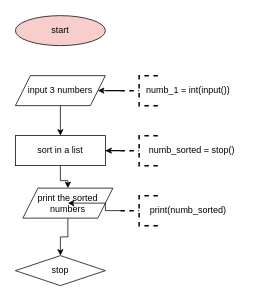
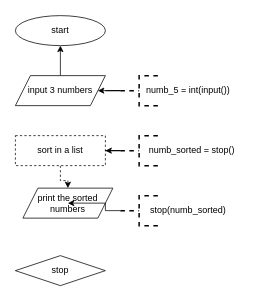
node "start": fillcolor #f8cecc -> #ffffff
node "numb_1 = int(input())": label "numb_1 = int(input())" -> "numb_5 = int(input())"
edge "input 3 numbers" -> "sort in a list": now "input 3 numbers" -> "start"
node "sort in a list": style solid -> dashed
edge "sort in a list" -> "print the sorted numbers": style solid -> dashed
node "print(numb_sorted)": label "print(numb_sorted)" -> "stop(numb_sorted)"
edge "print the sorted numbers" -> "stop": removed
